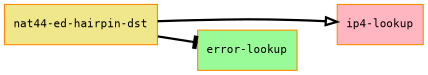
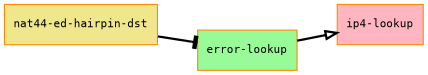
edge "nat44-ed-hairpin-dst" -> "ip4-lookup": now "error-lookup" -> "ip4-lookup"
